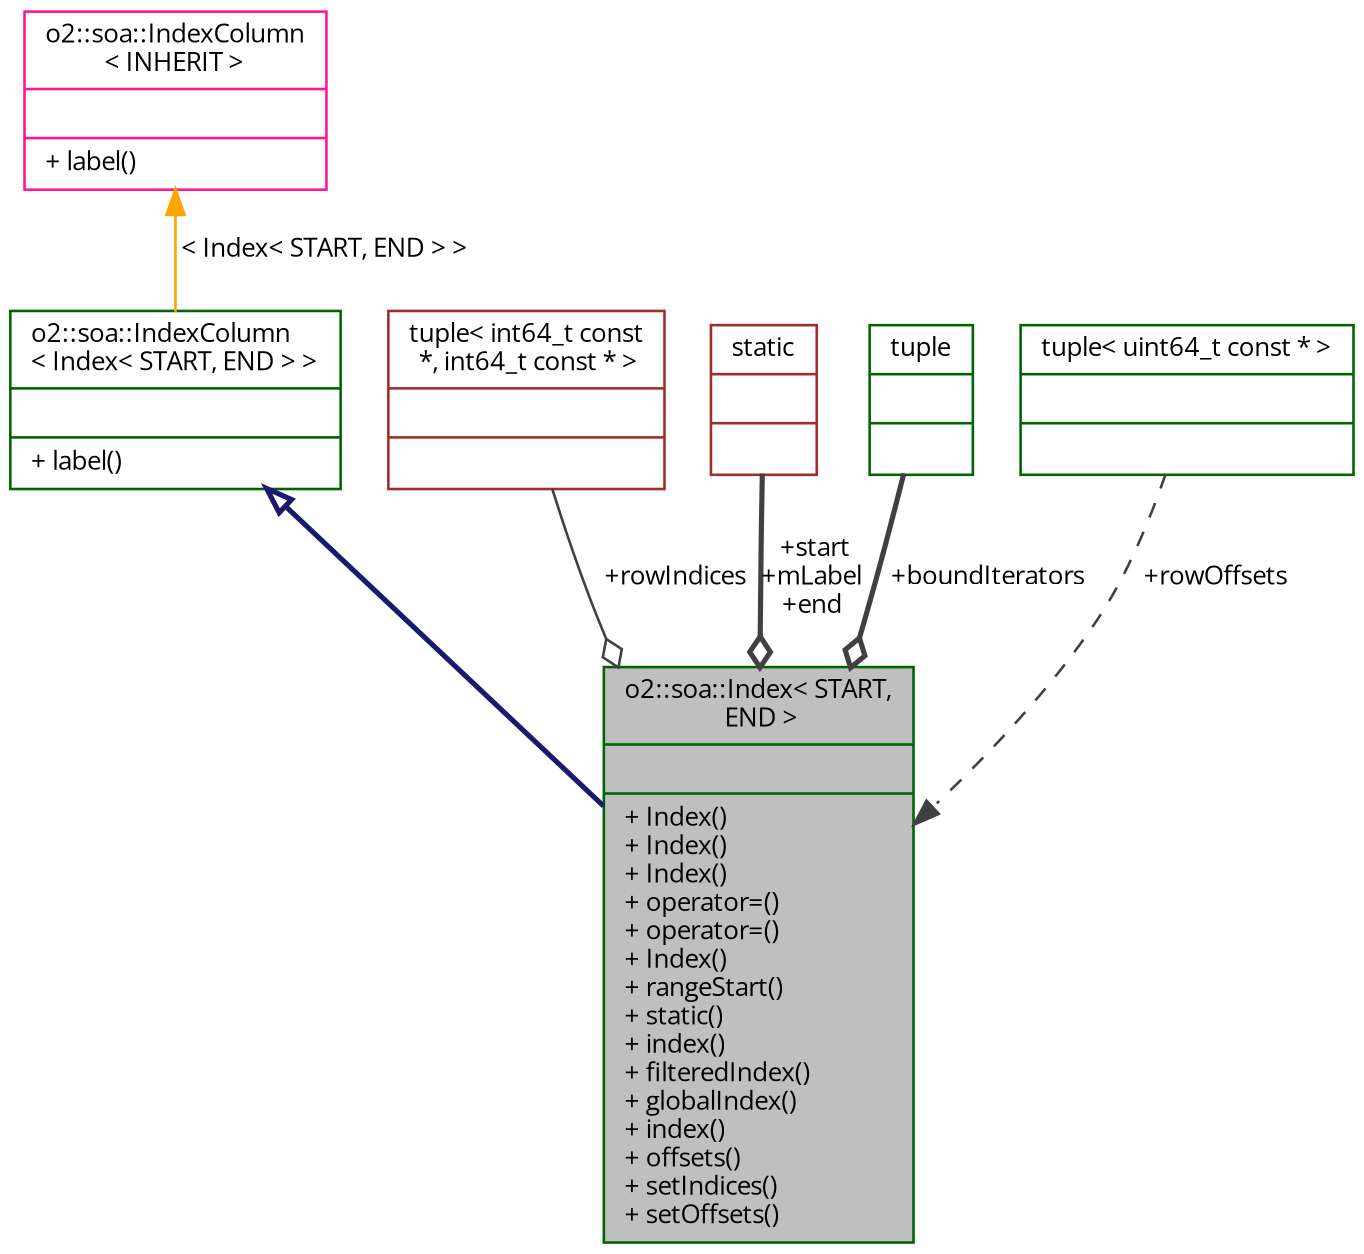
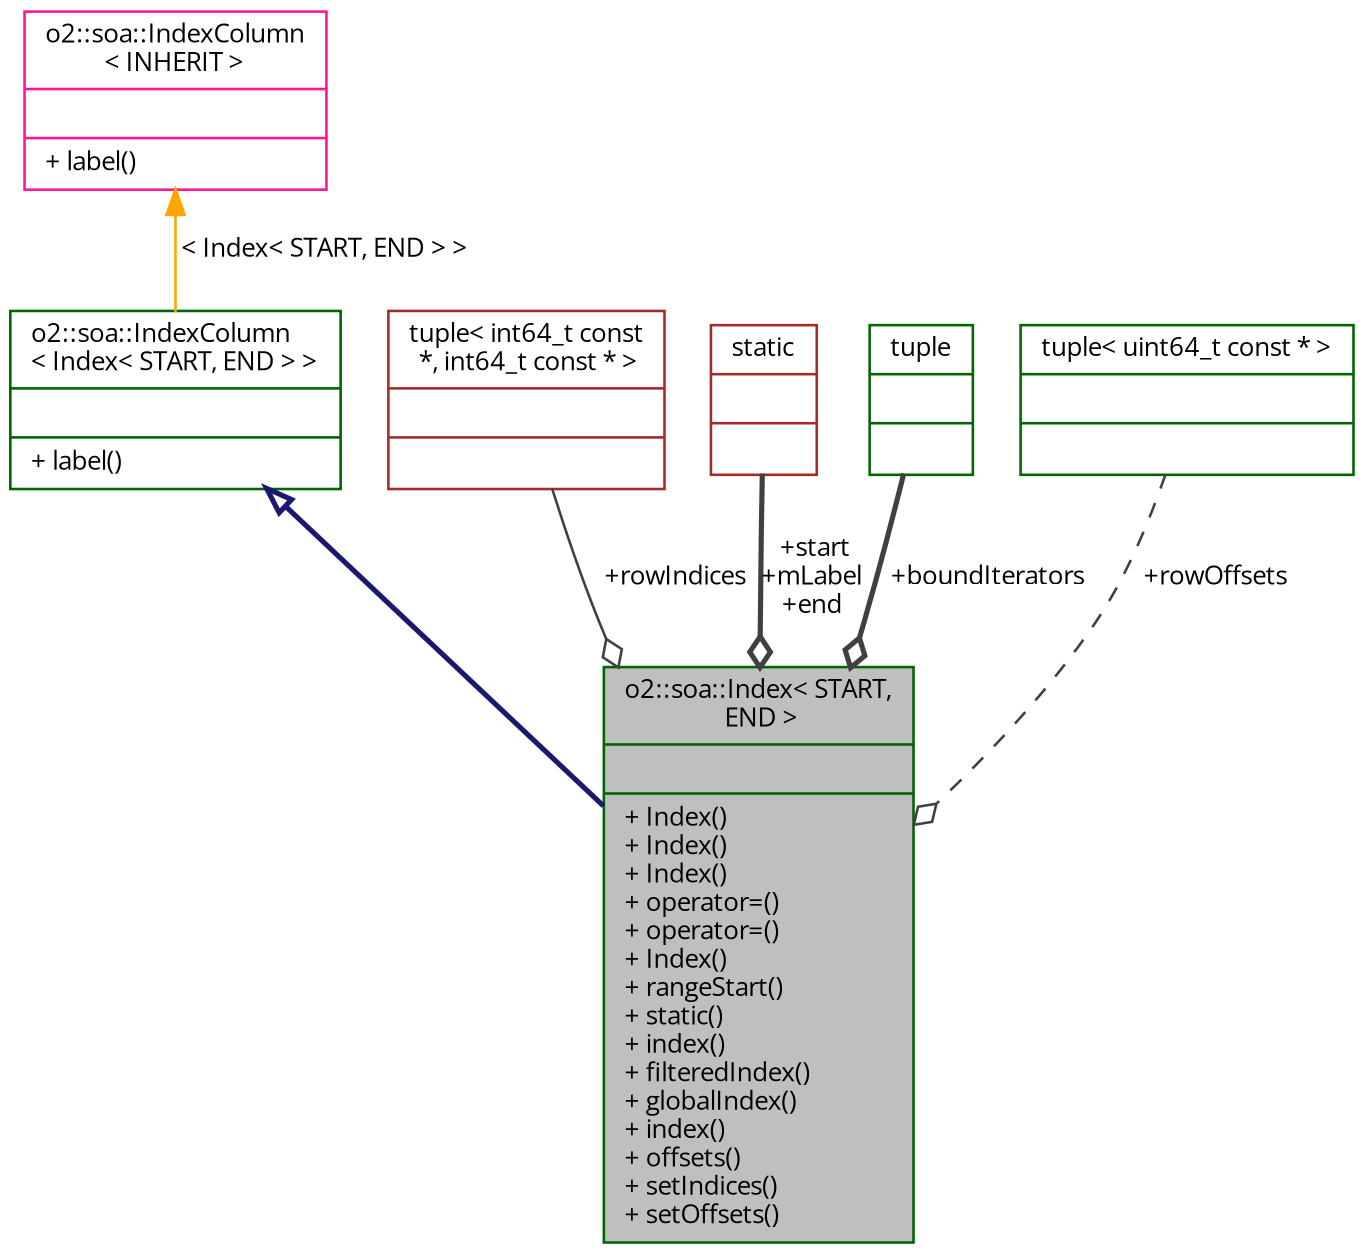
edge "tuple< uint64_t const * >" -> "o2::soa::Index< START,": arrowhead normal -> odiamond
